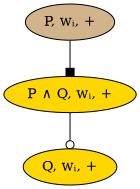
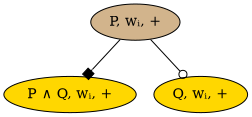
edge "P ∧ Q, wᵢ, +" -> "Q, wᵢ, +": now "P, wᵢ, +" -> "Q, wᵢ, +"
